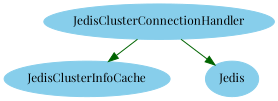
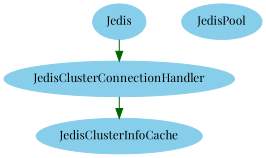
node "JedisPool": added
edge "JedisClusterConnectionHandler" -> "Jedis": reversed
